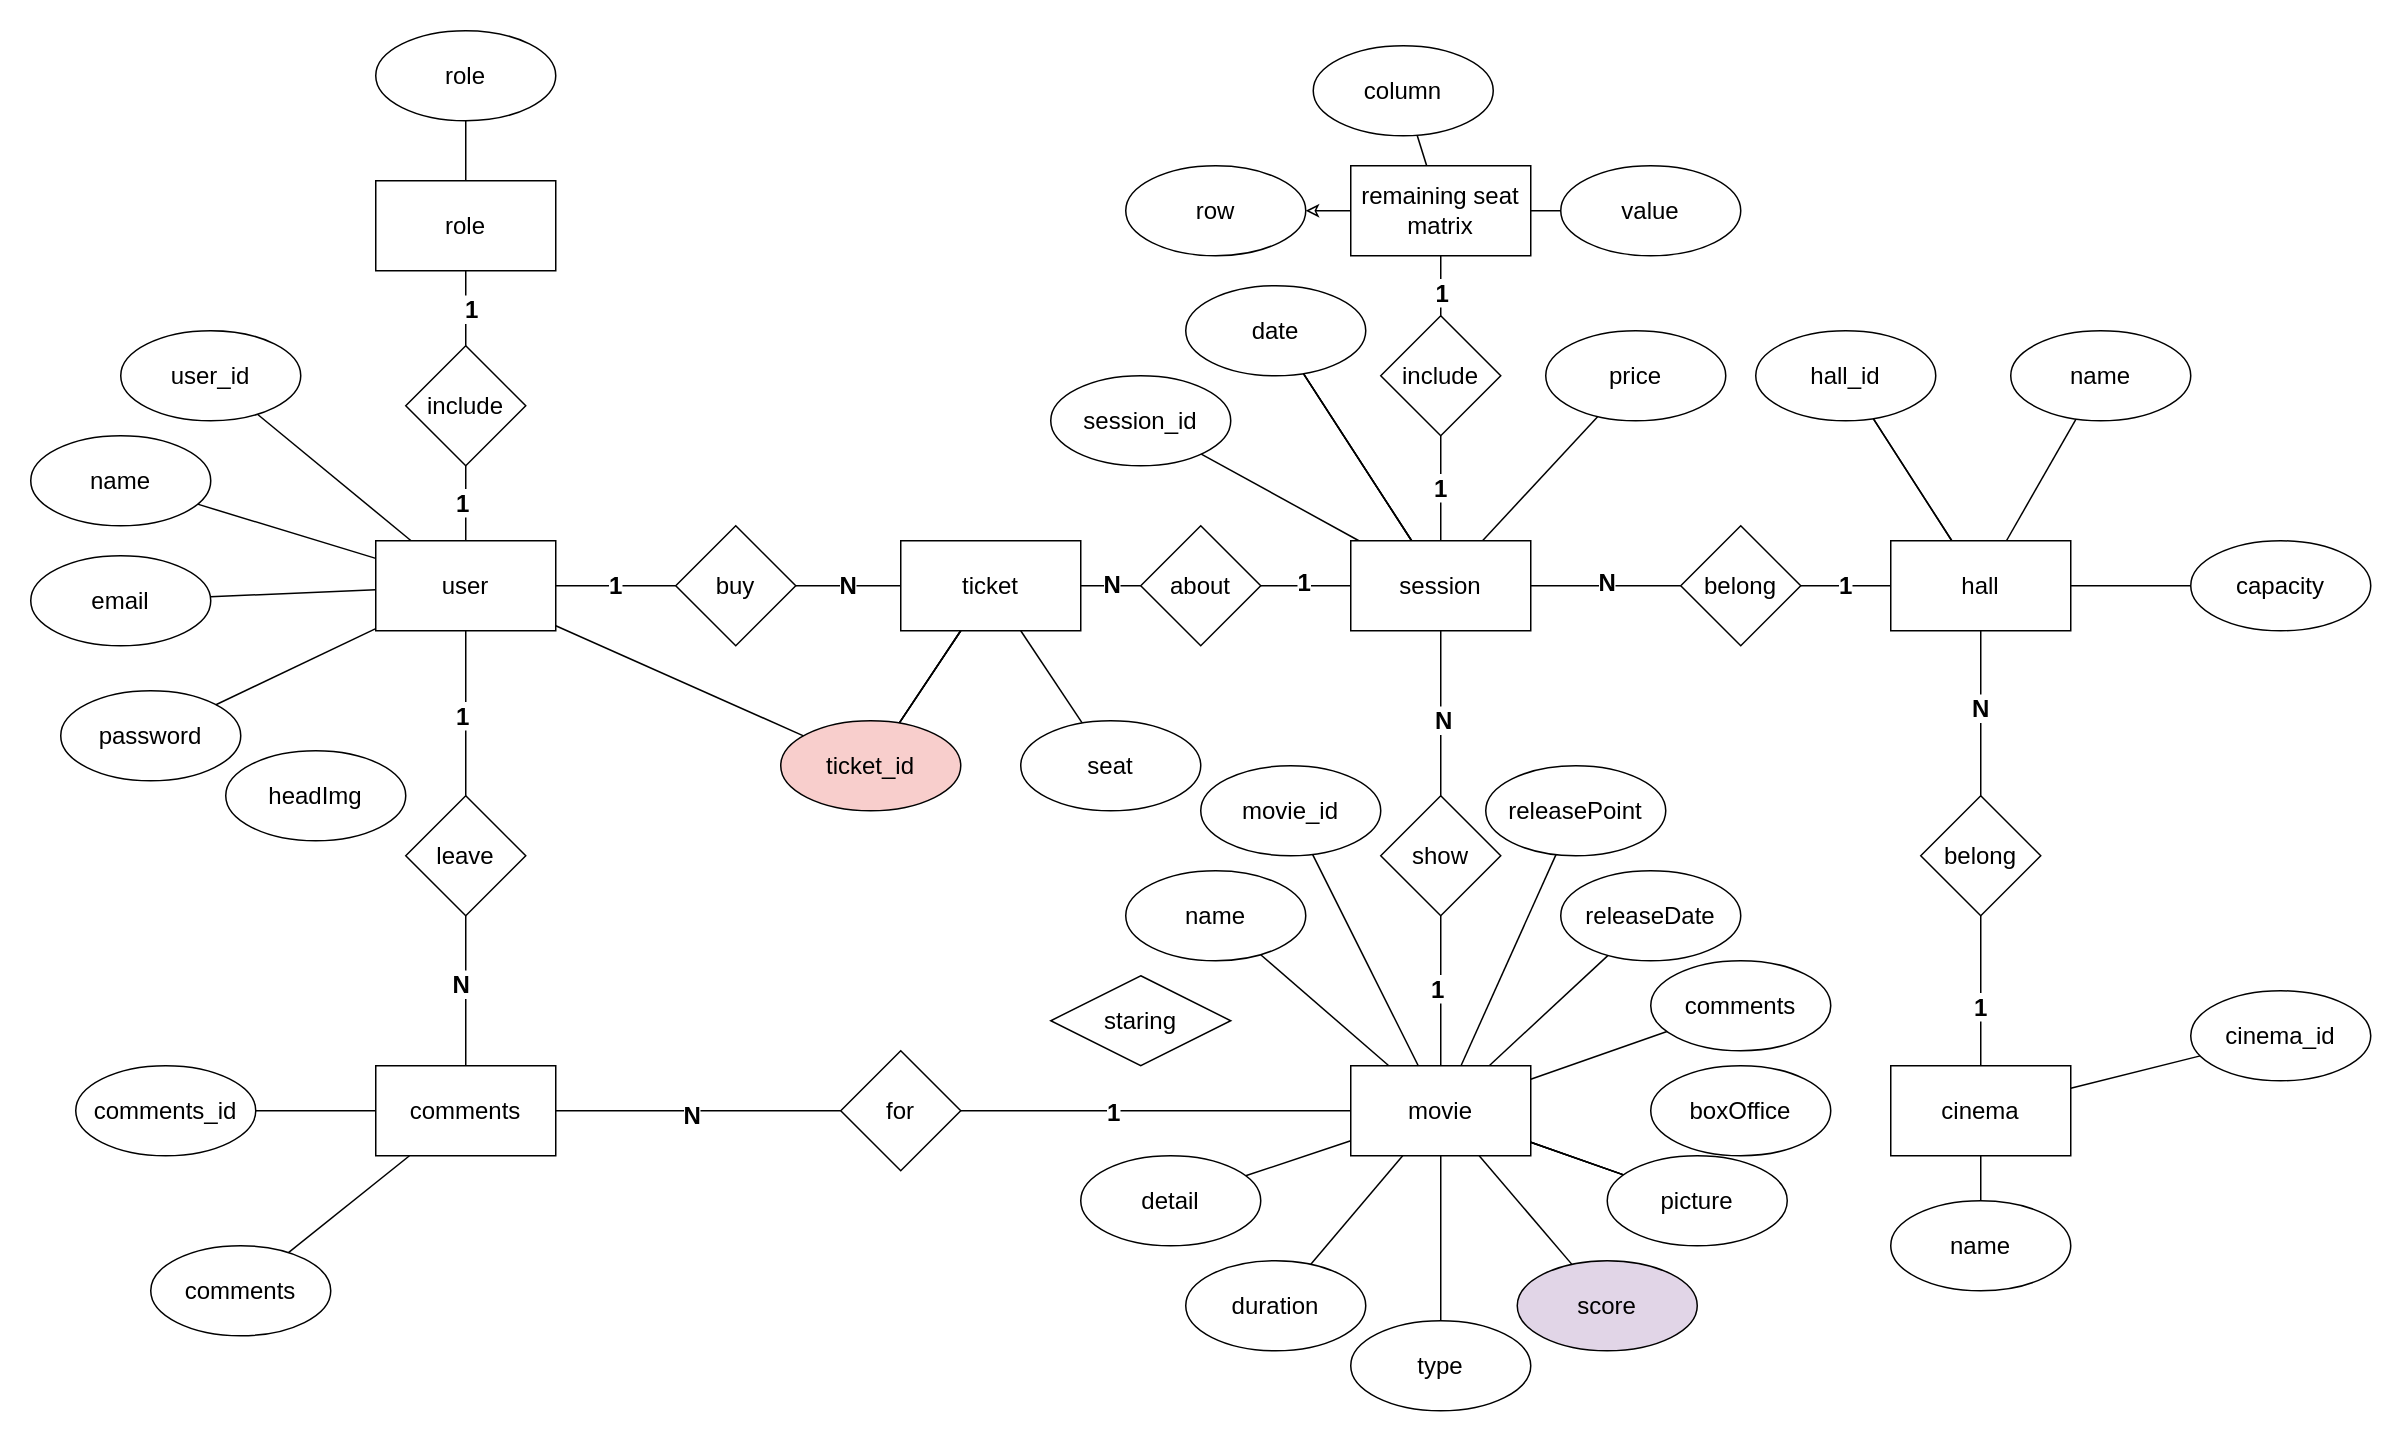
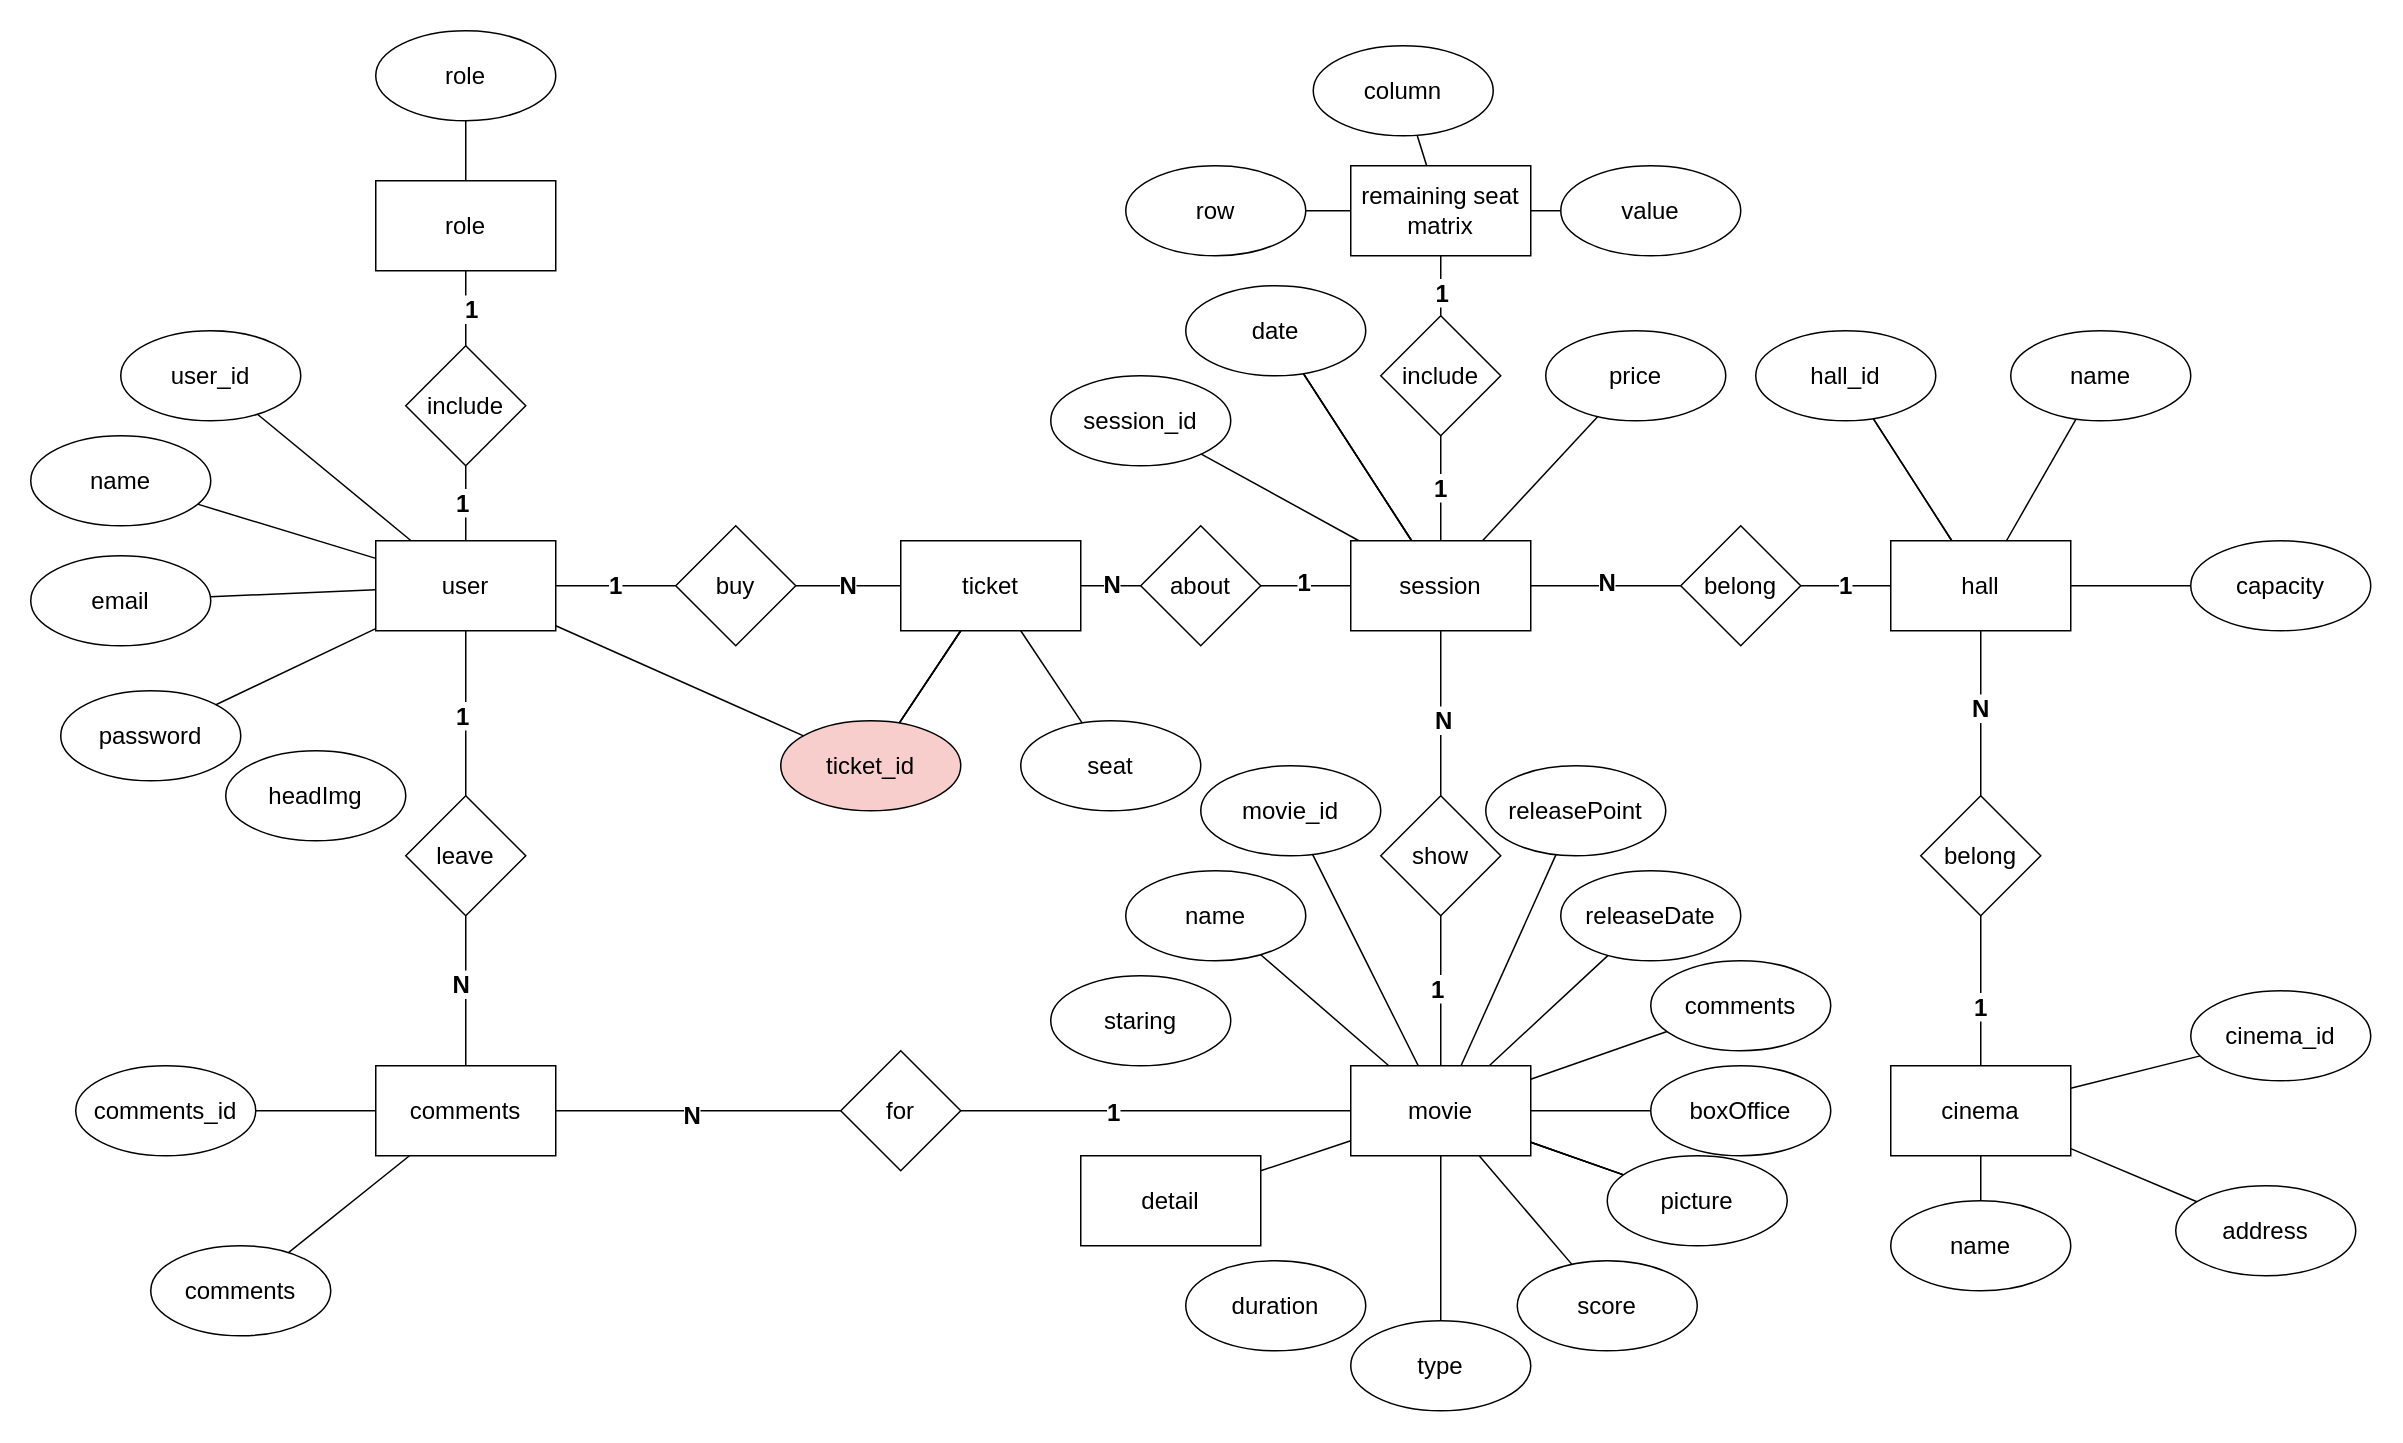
edge "remaining seat matrix" -> "row": arrowhead classic -> none
node "staring": shape diamond -> ellipse
edge "cinema" -- "address": added
node "detail": shape ellipse -> rectangle
edge "movie" -- "duration": now "movie" -- "boxOffice"
node "address": added
node "score": fillcolor #e1d5e7 -> #ffffff
